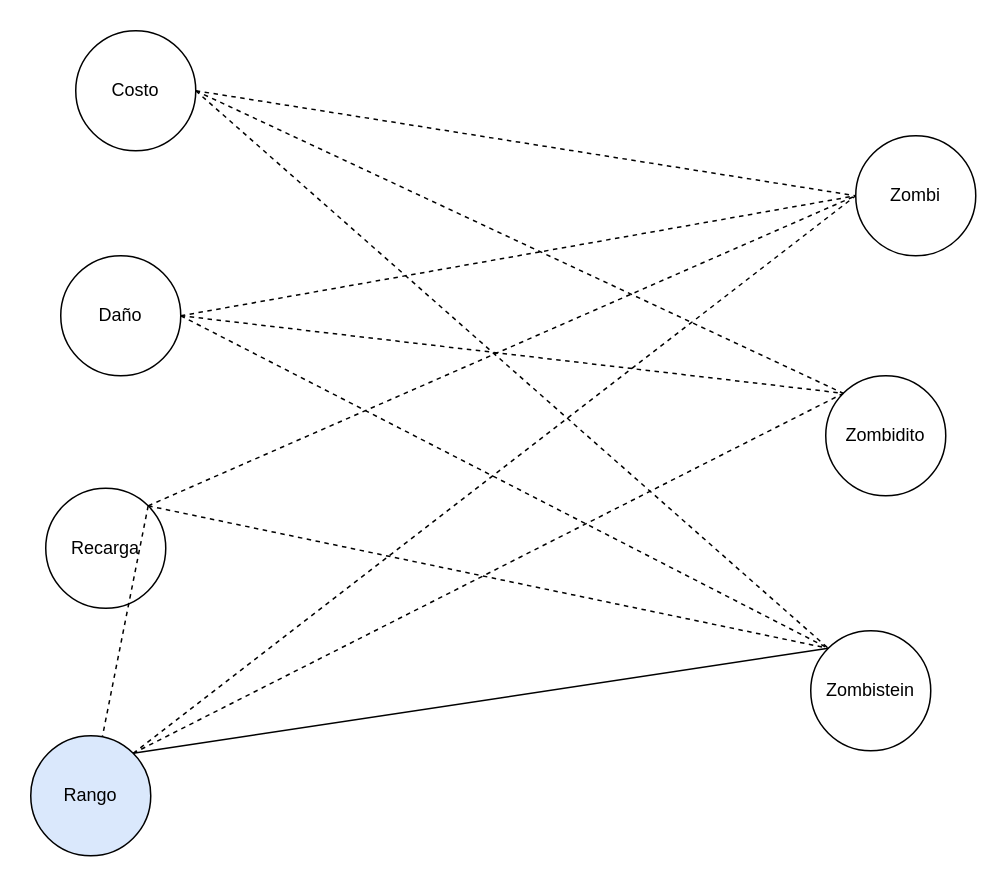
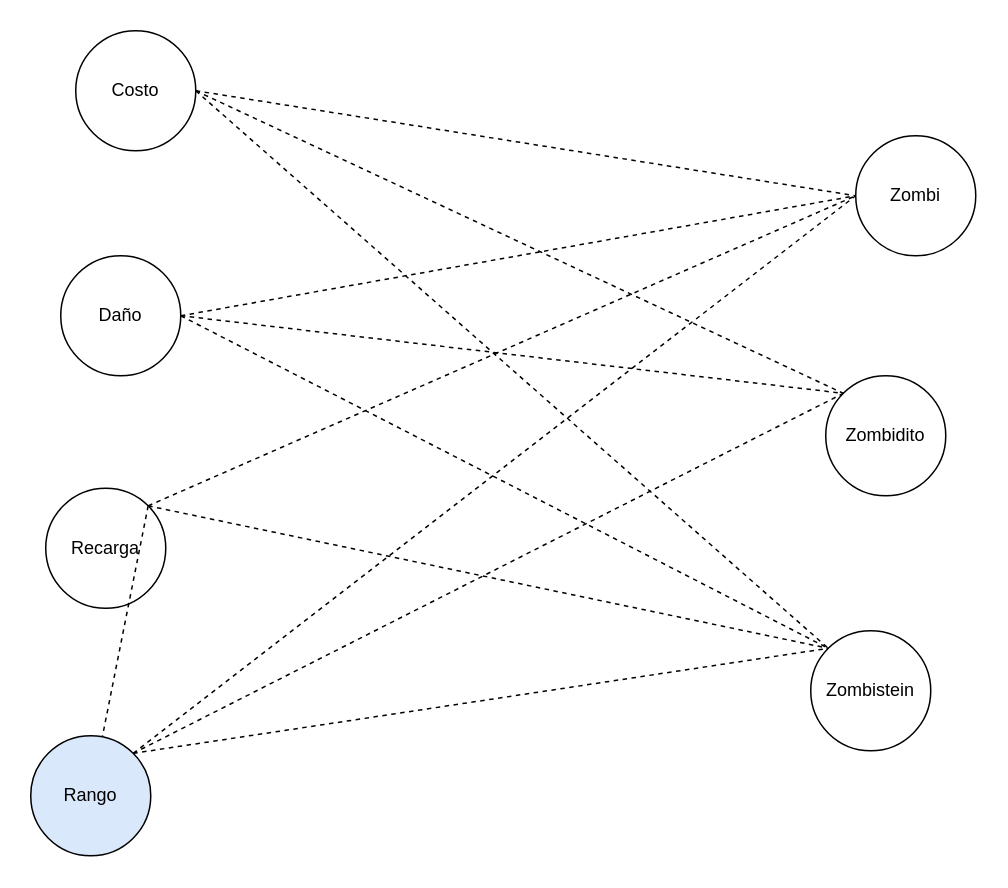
edge "Zombistein" -- "Rango": style solid -> dashed
